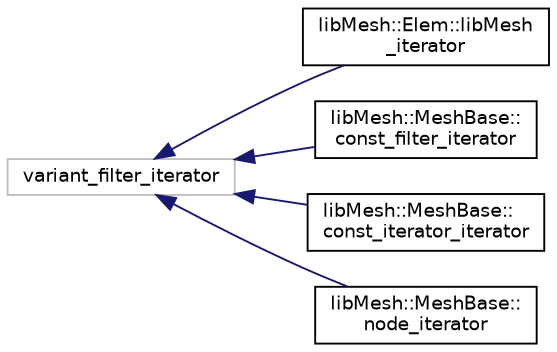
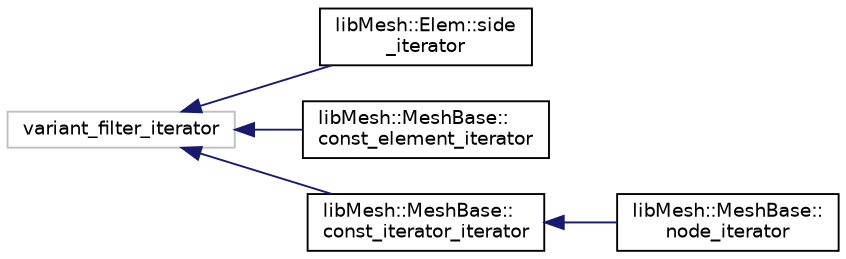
node "libMesh::Elem::libMesh _iterator": label "libMesh::Elem::libMesh _iterator" -> "libMesh::Elem::side _iterator"
node "libMesh::MeshBase:: const_filter_iterator": label "libMesh::MeshBase:: const_filter_iterator" -> "libMesh::MeshBase:: const_element_iterator"
edge "libMesh::MeshBase:: node_iterator" -> "variant_filter_iterator": now "libMesh::MeshBase:: node_iterator" -> "libMesh::MeshBase:: const_iterator_iterator"
